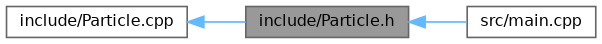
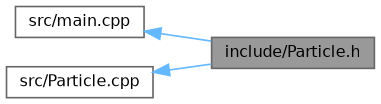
node "include/Particle.cpp": label "include/Particle.cpp" -> "src/Particle.cpp"
edge "src/main.cpp" -> "include/Particle.h": reversed
